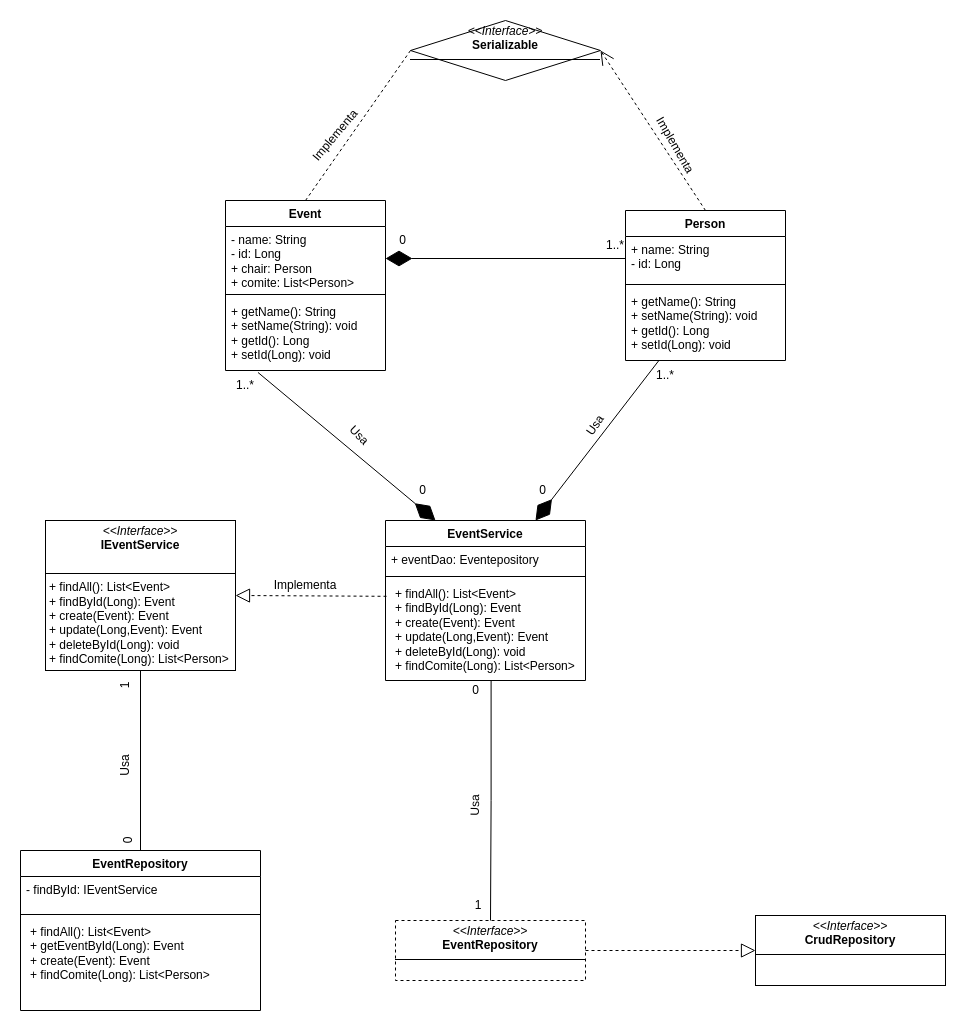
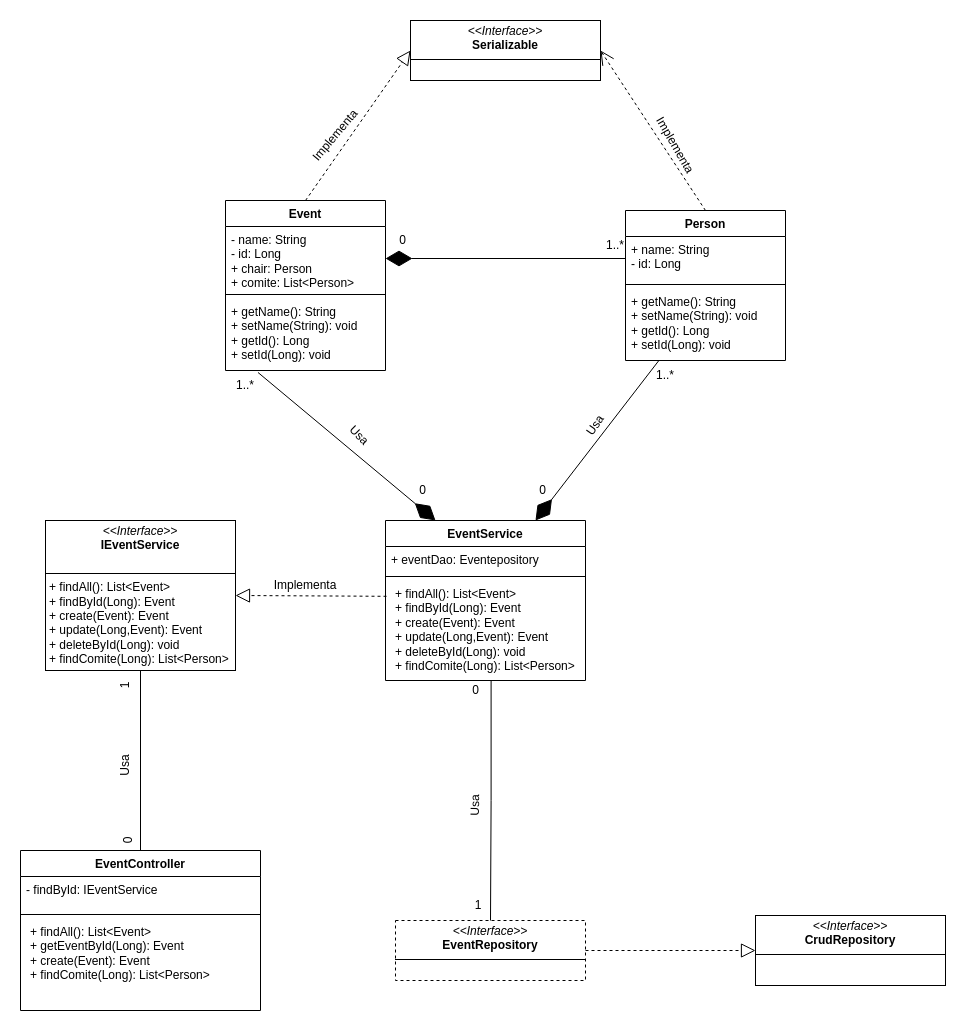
node "<<Interface>> Serializable": shape diamond -> rectangle
edge "<<Interface>> Serializable" -- "Event": arrowhead none -> block
node "EventRepository": label "EventRepository" -> "EventController"
